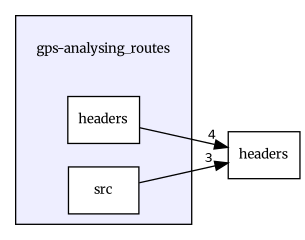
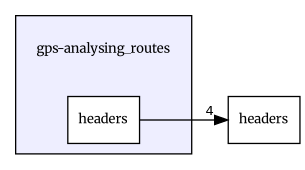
node "src": removed
